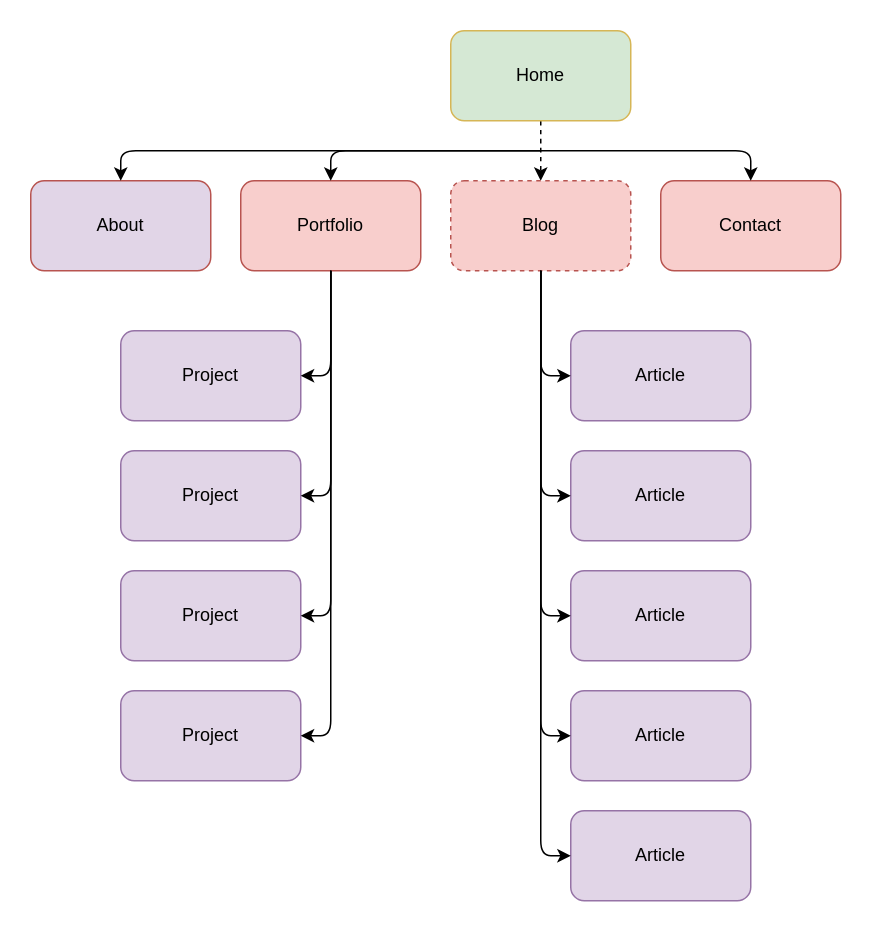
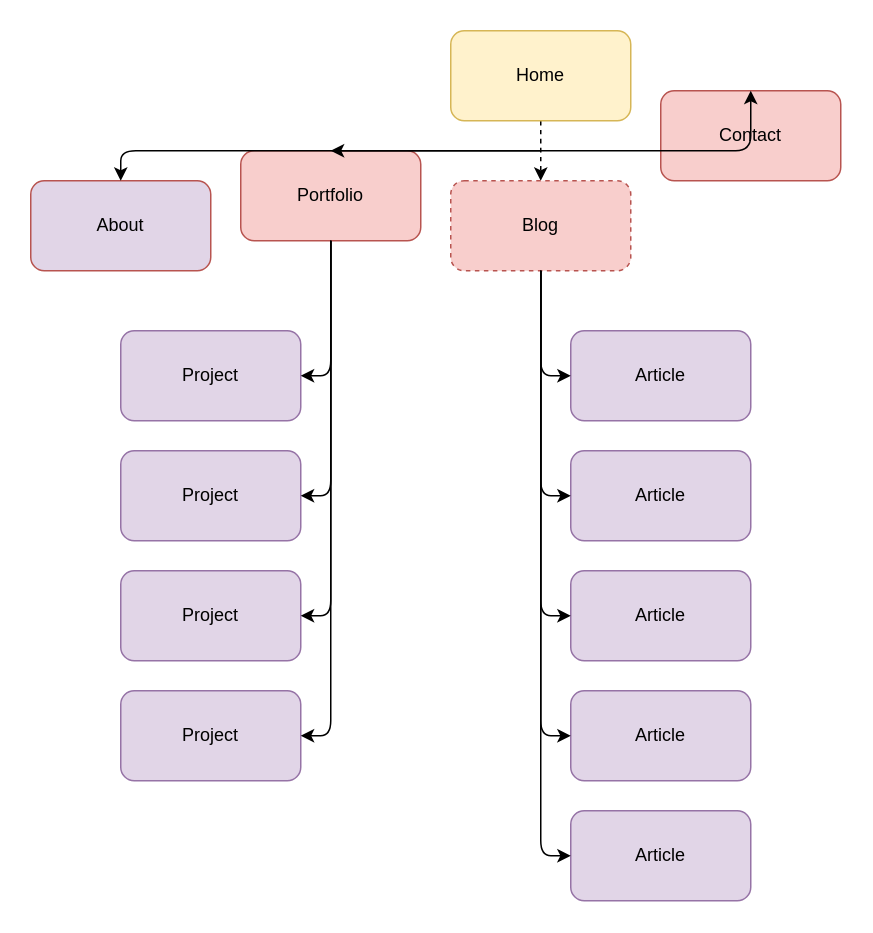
node "Home": fillcolor #d5e8d4 -> #fff2cc
node "Portfolio": moved (331, 226) -> (331, 196)
node "Contact": moved (751, 226) -> (751, 136)
